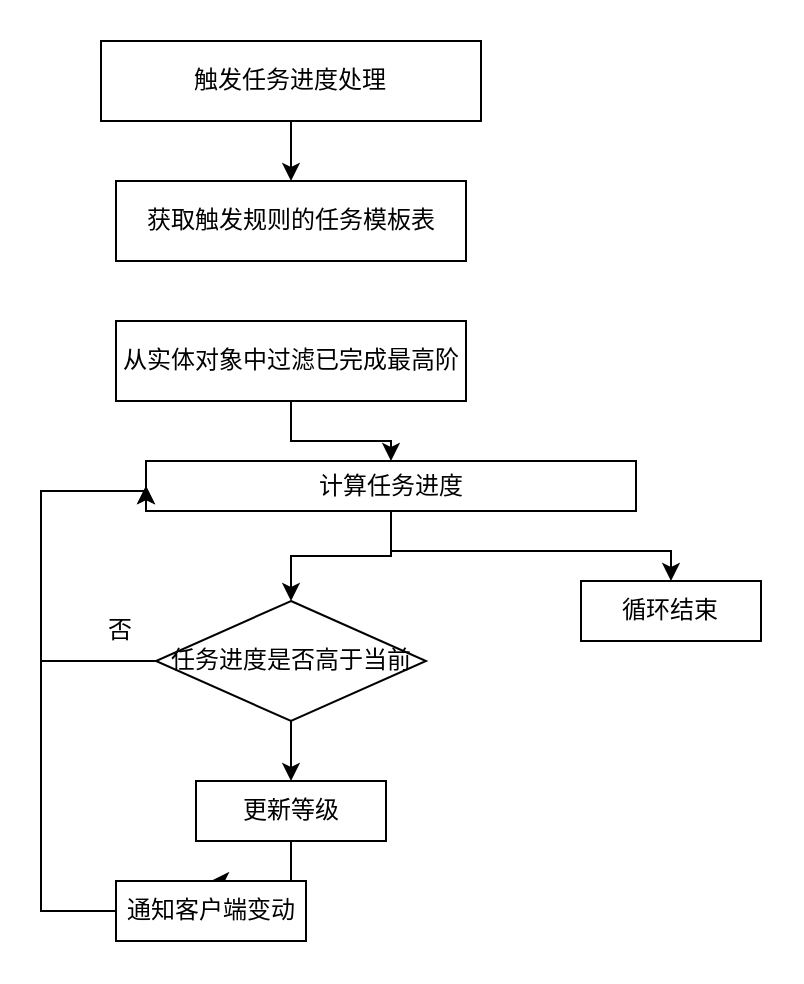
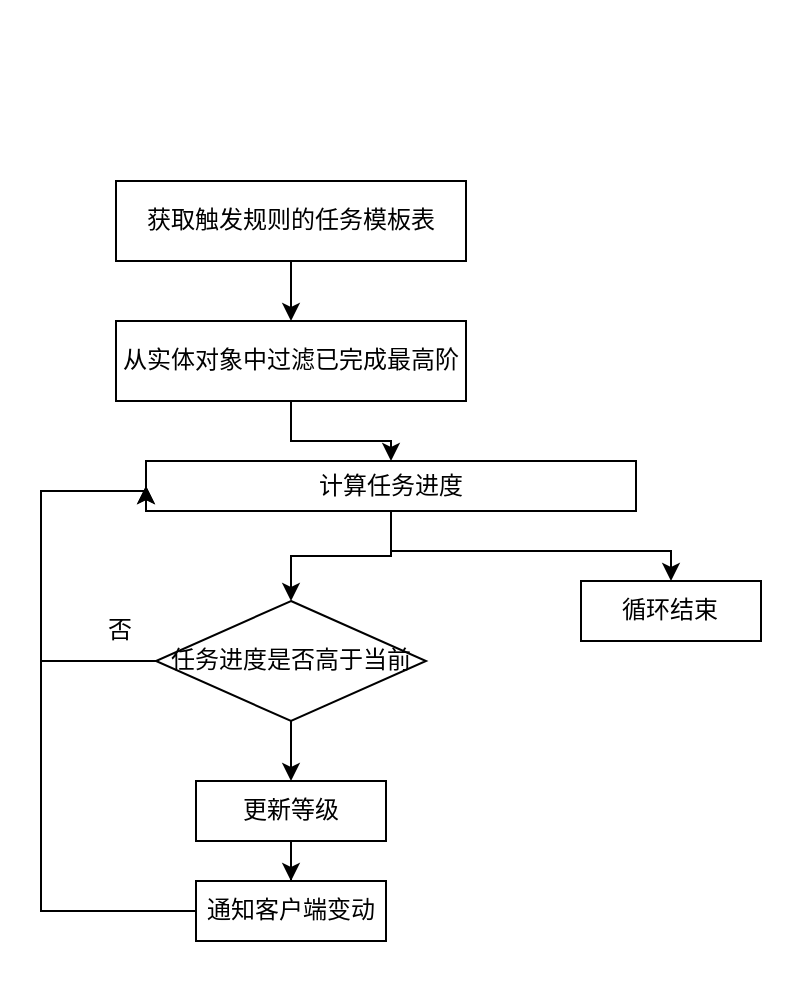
node "触发任务进度处理": removed
edge "触发任务进度处理" -> "获取触发规则的任务模板表": removed
edge "获取触发规则的任务模板表" -> "从实体对象中过滤已完成最高阶": added
node "通知客户端变动": moved (211, 911) -> (291, 911)
